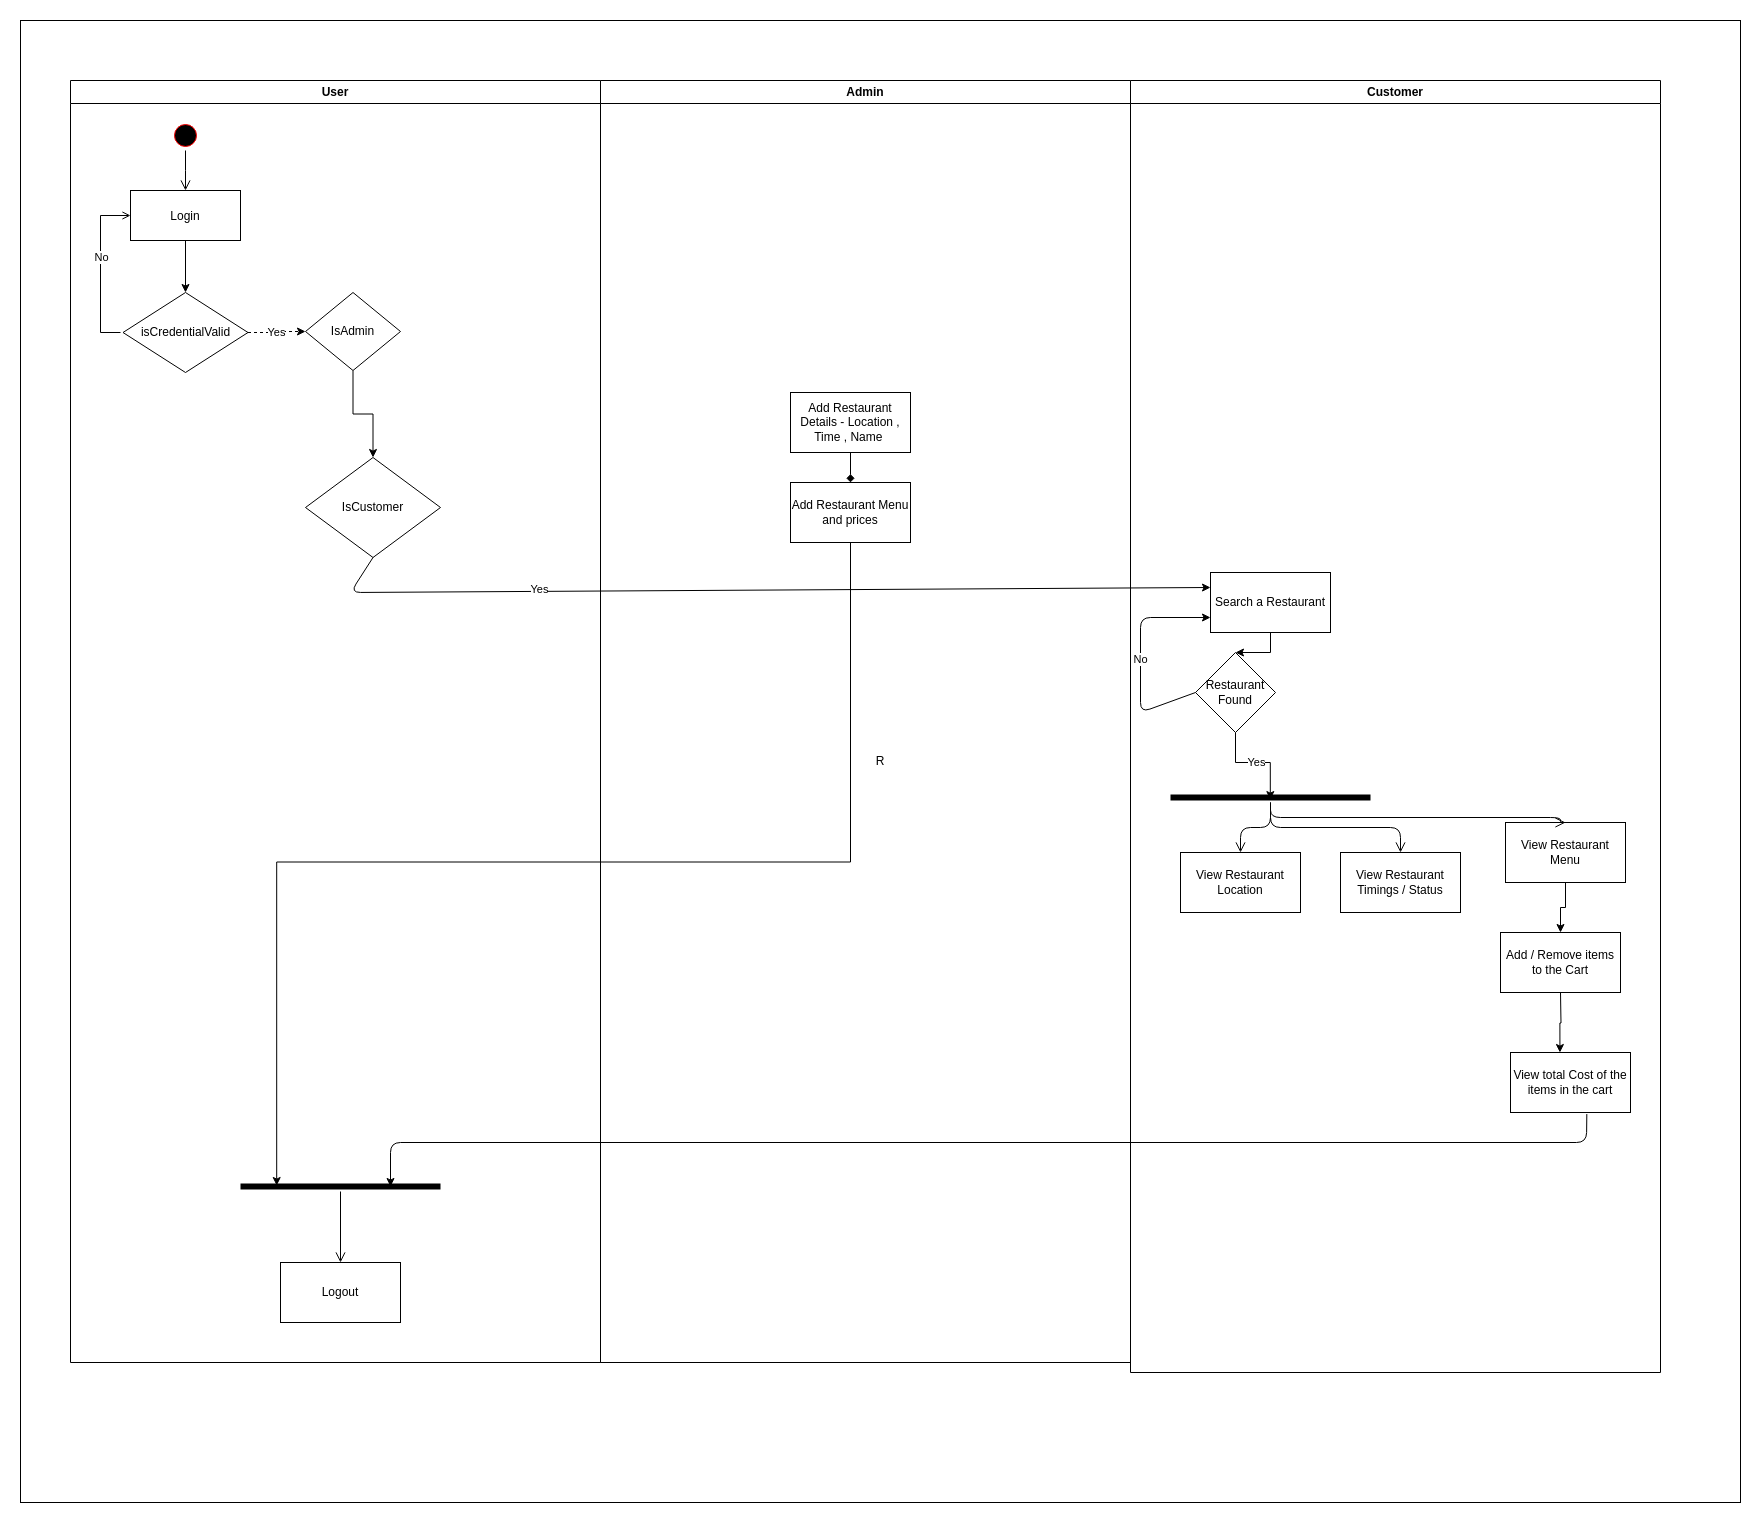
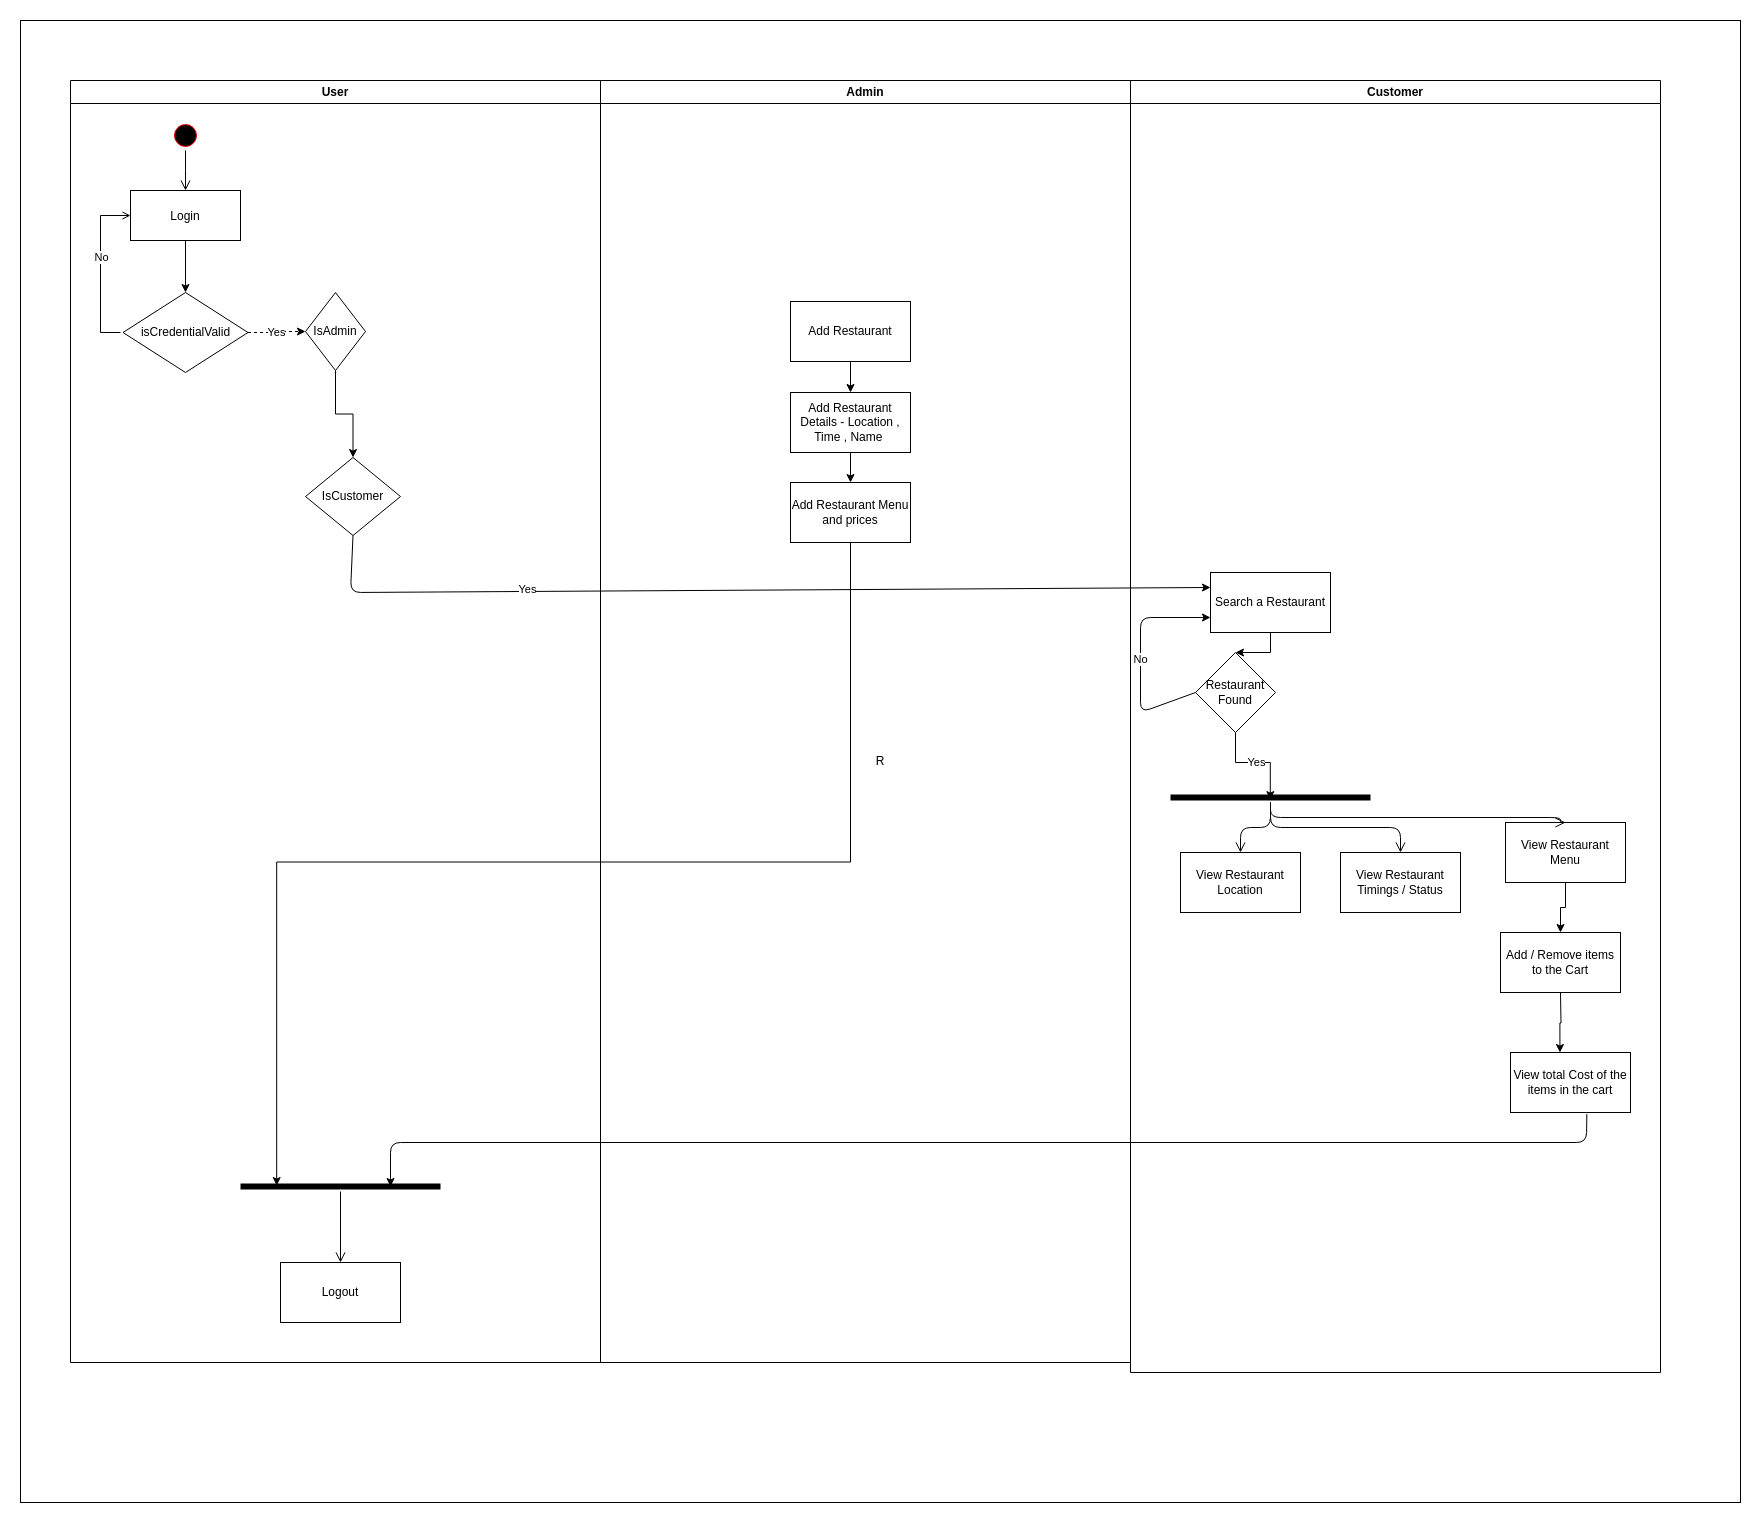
node "IsAdmin": size 95x78 -> 60x78
node "Add Restaurant": added
edge "Add Restaurant" -> "Add Restaurant Details - Location , Time , Name": added
edge "Add Restaurant Details - Location , Time , Name" -> "Add Restaurant Menu and prices": arrowhead diamond -> classic
node "IsCustomer": size 135x100 -> 95x78
